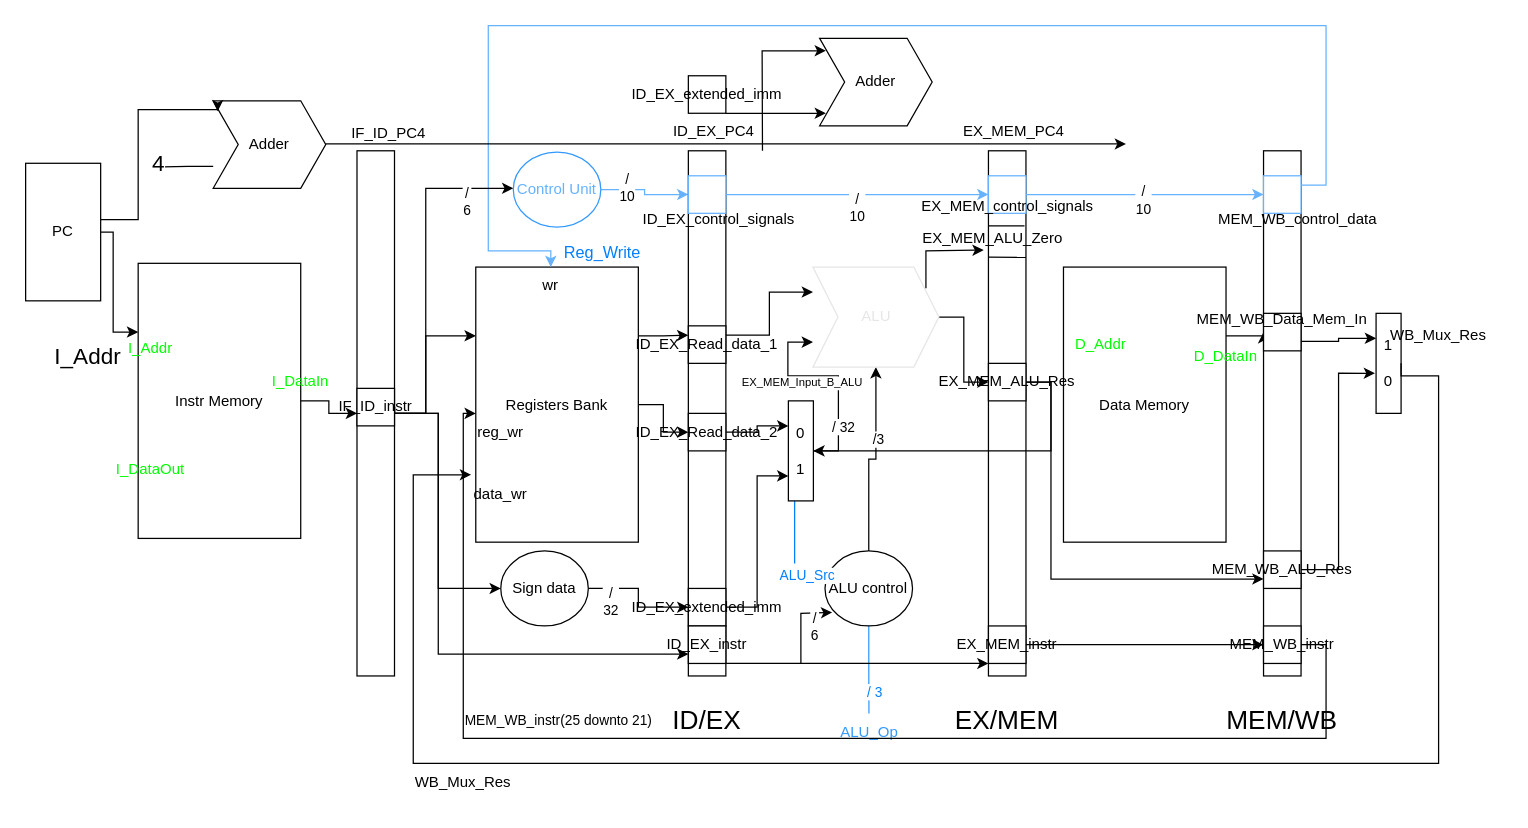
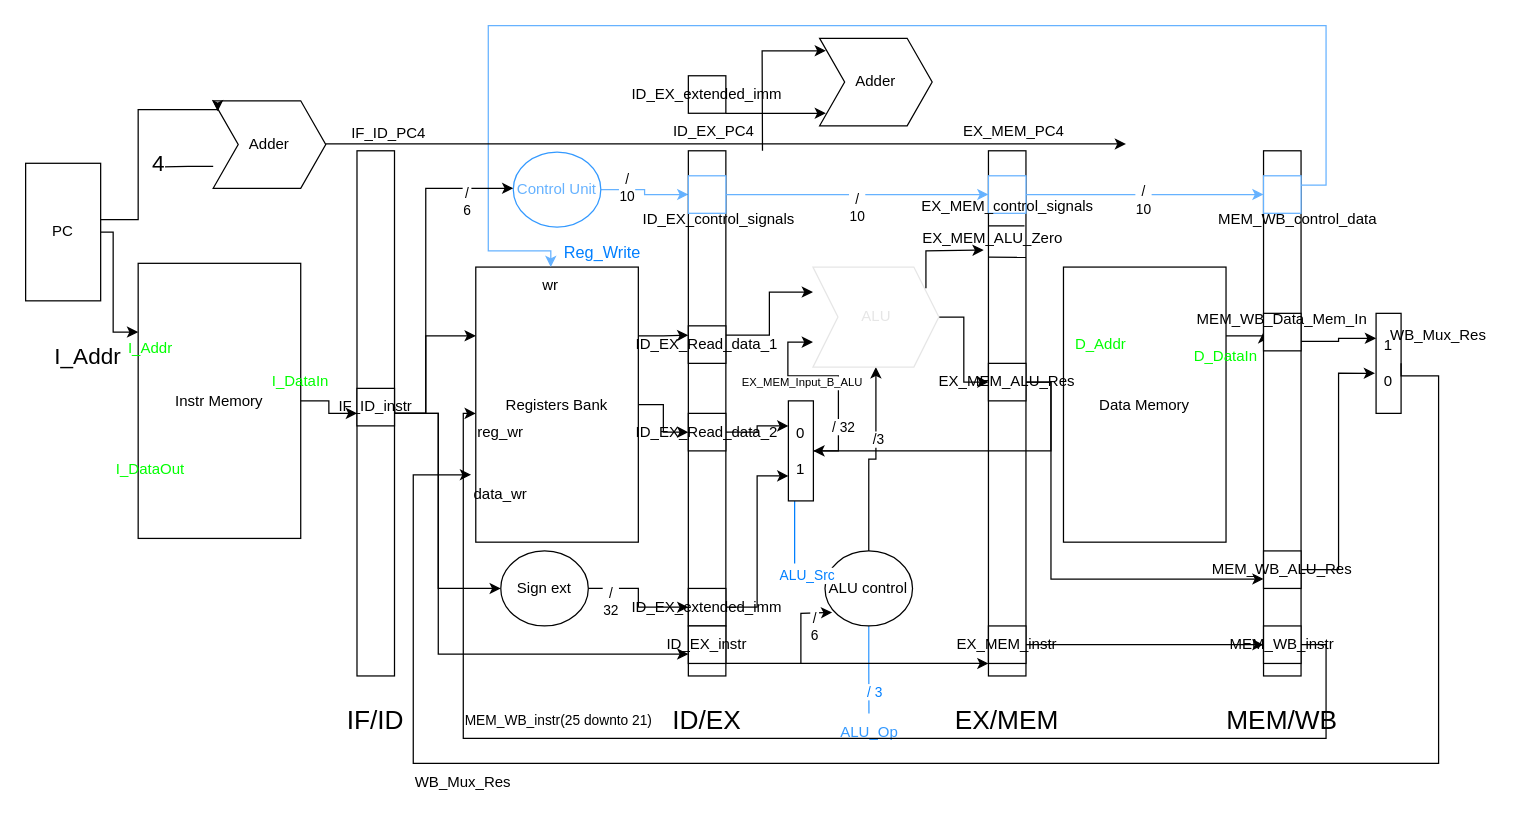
node "Sign data": label "Sign data" -> "Sign ext"
node "IF/ID": added
